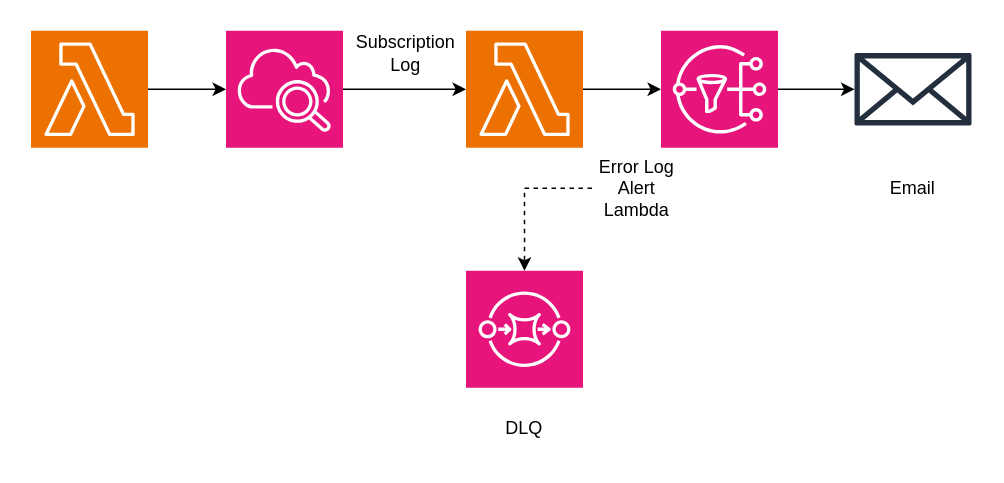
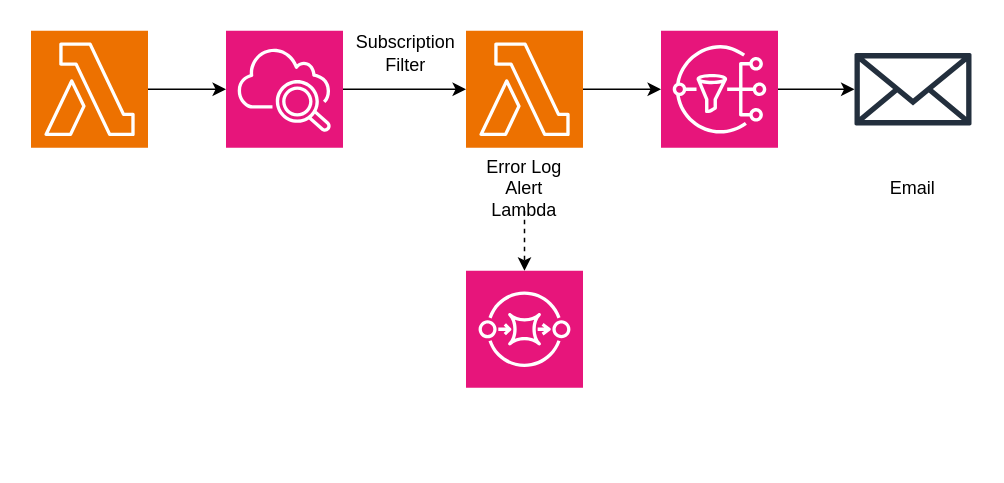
node "Subscription Log": label "Subscription Log" -> "Subscription Filter"
node "Error Log Alert Lambda": moved (637, 188) -> (524, 188)
node "DLQ": removed
